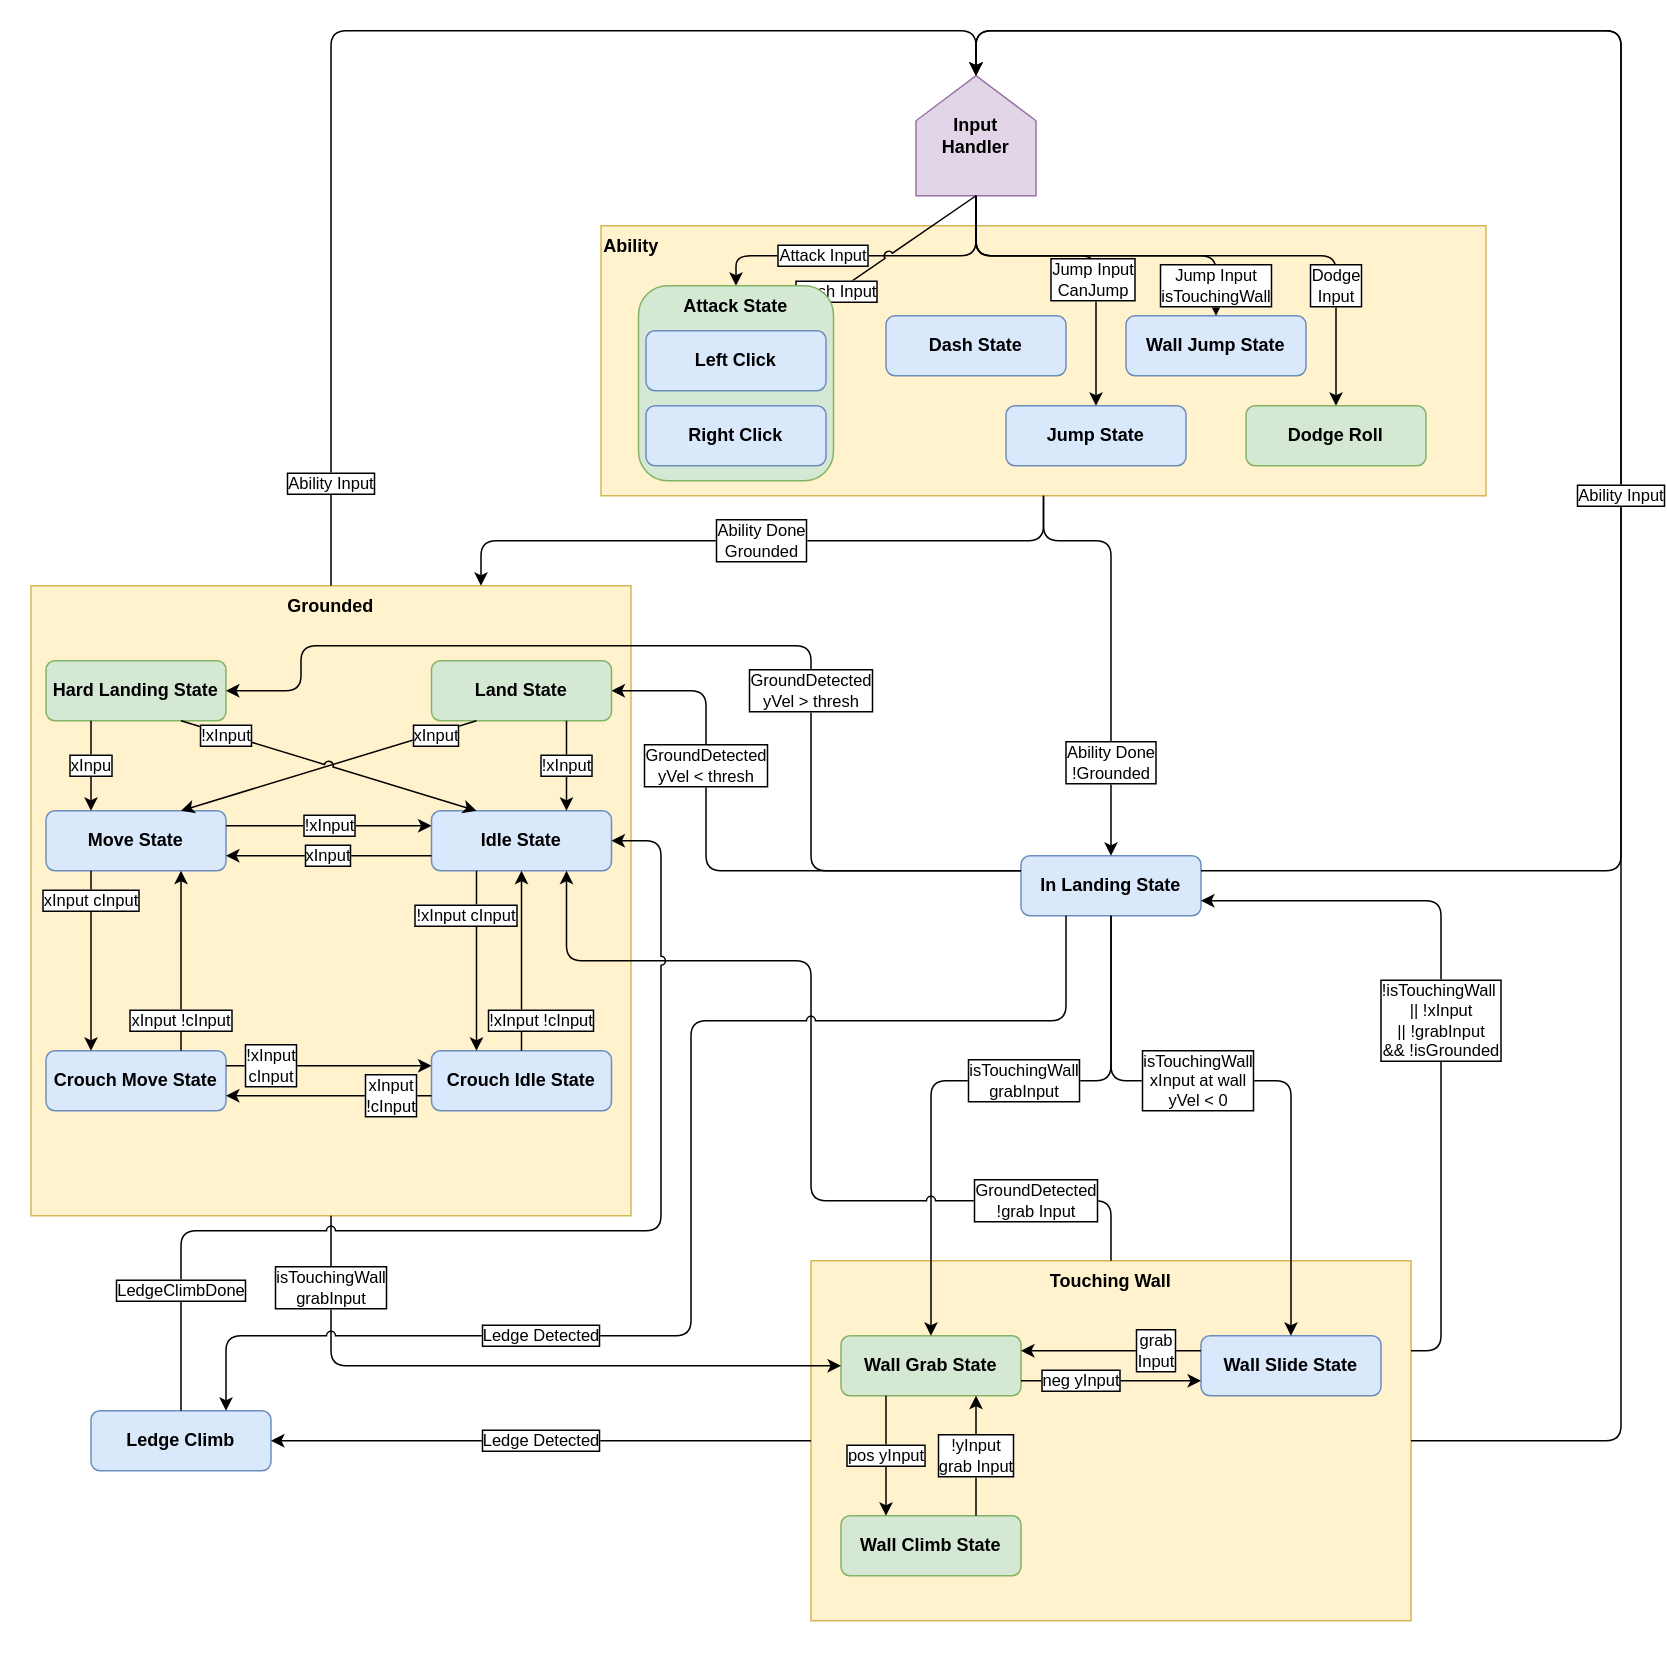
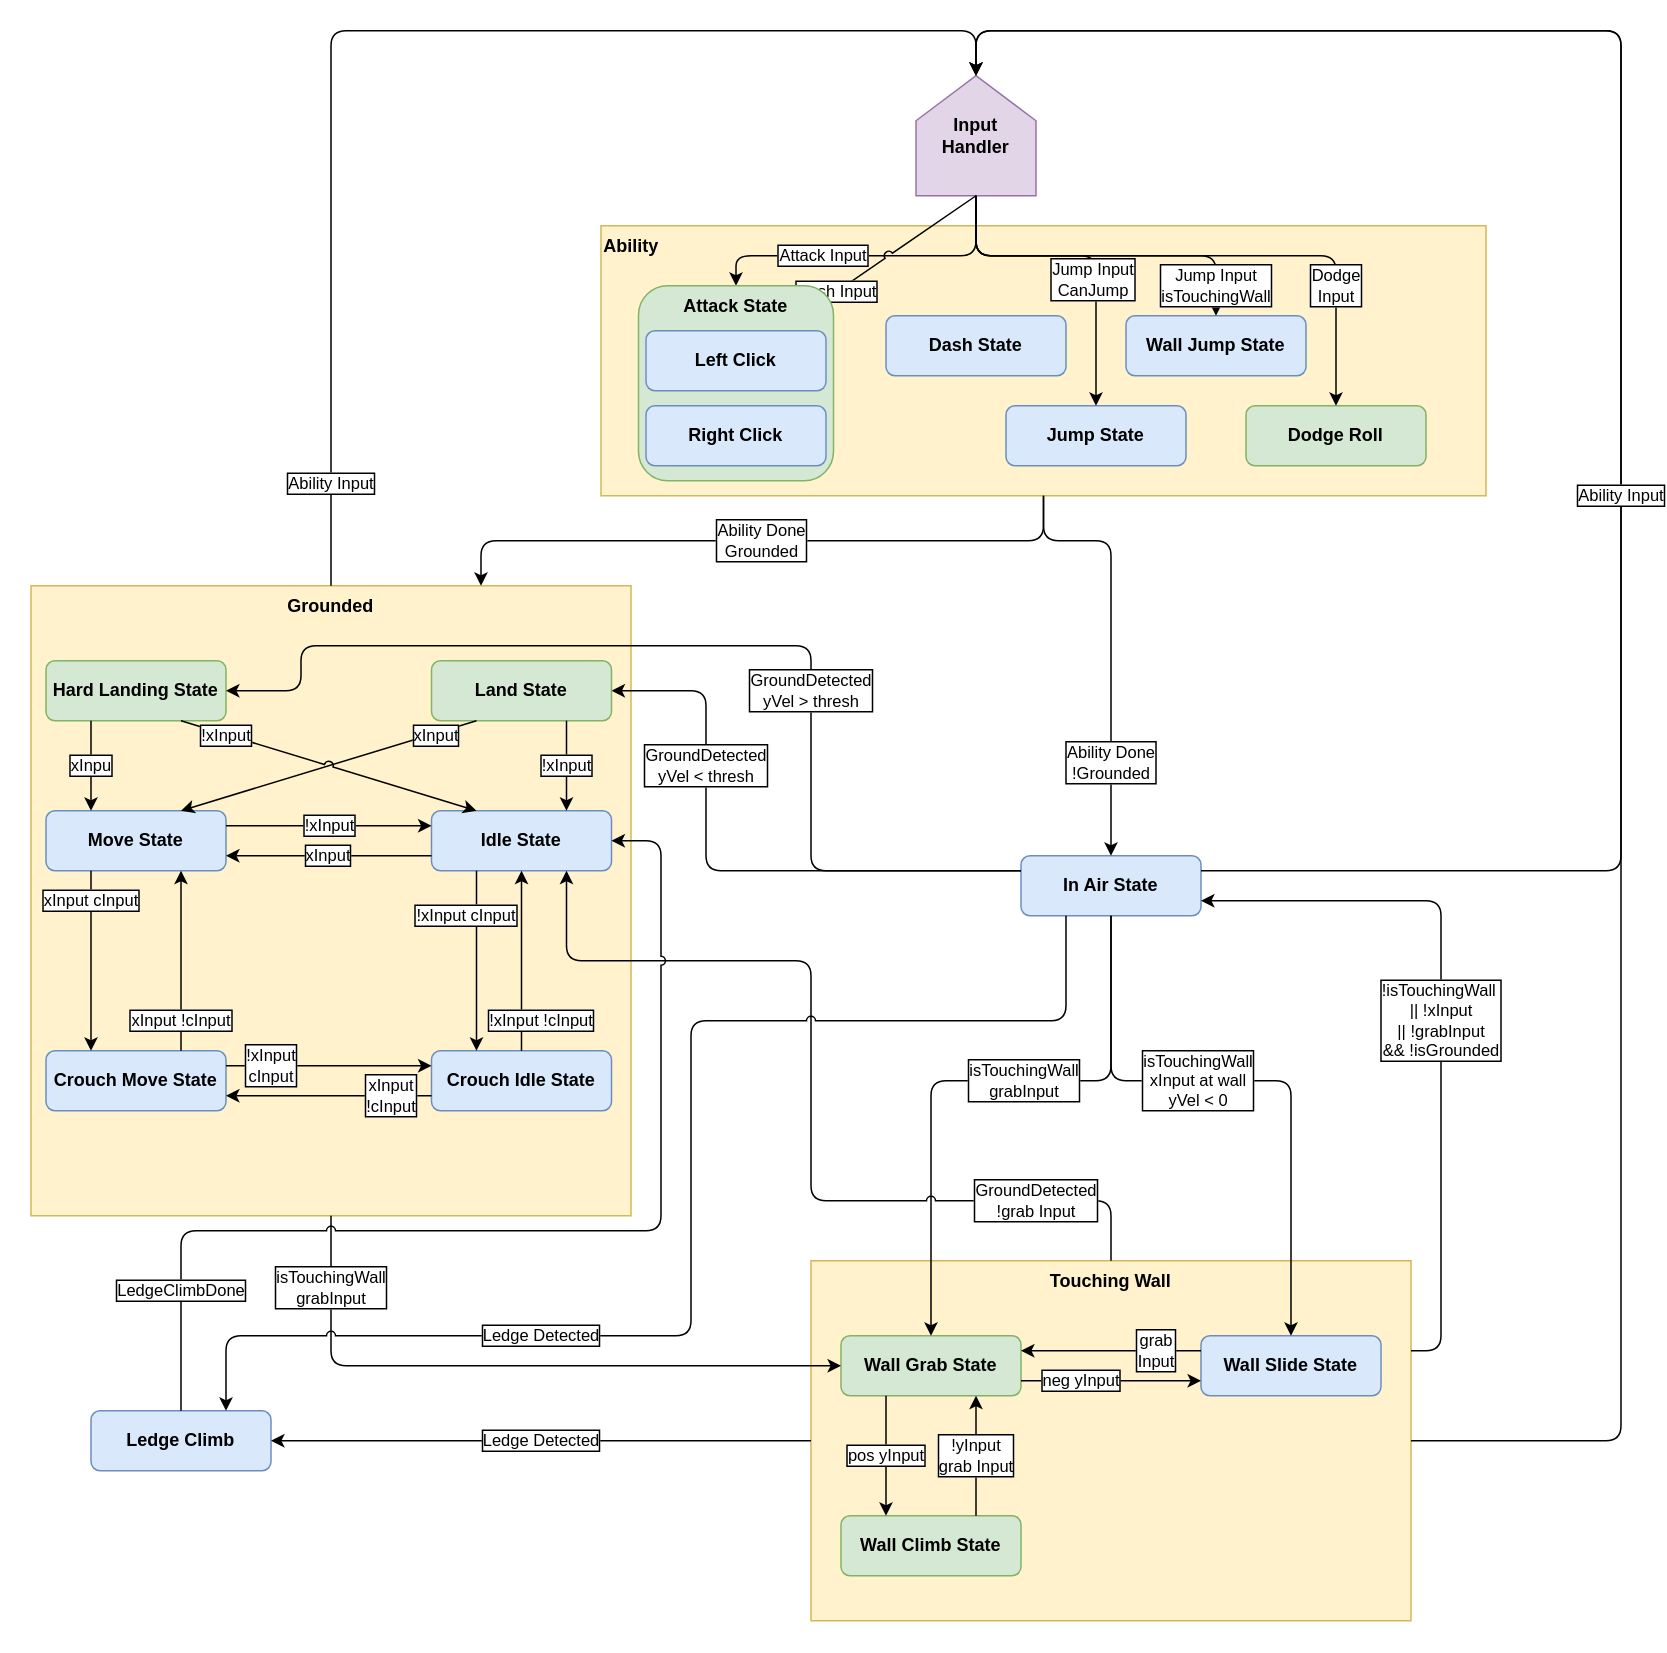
node "In Landing State": label "In Landing State" -> "In Air State"
